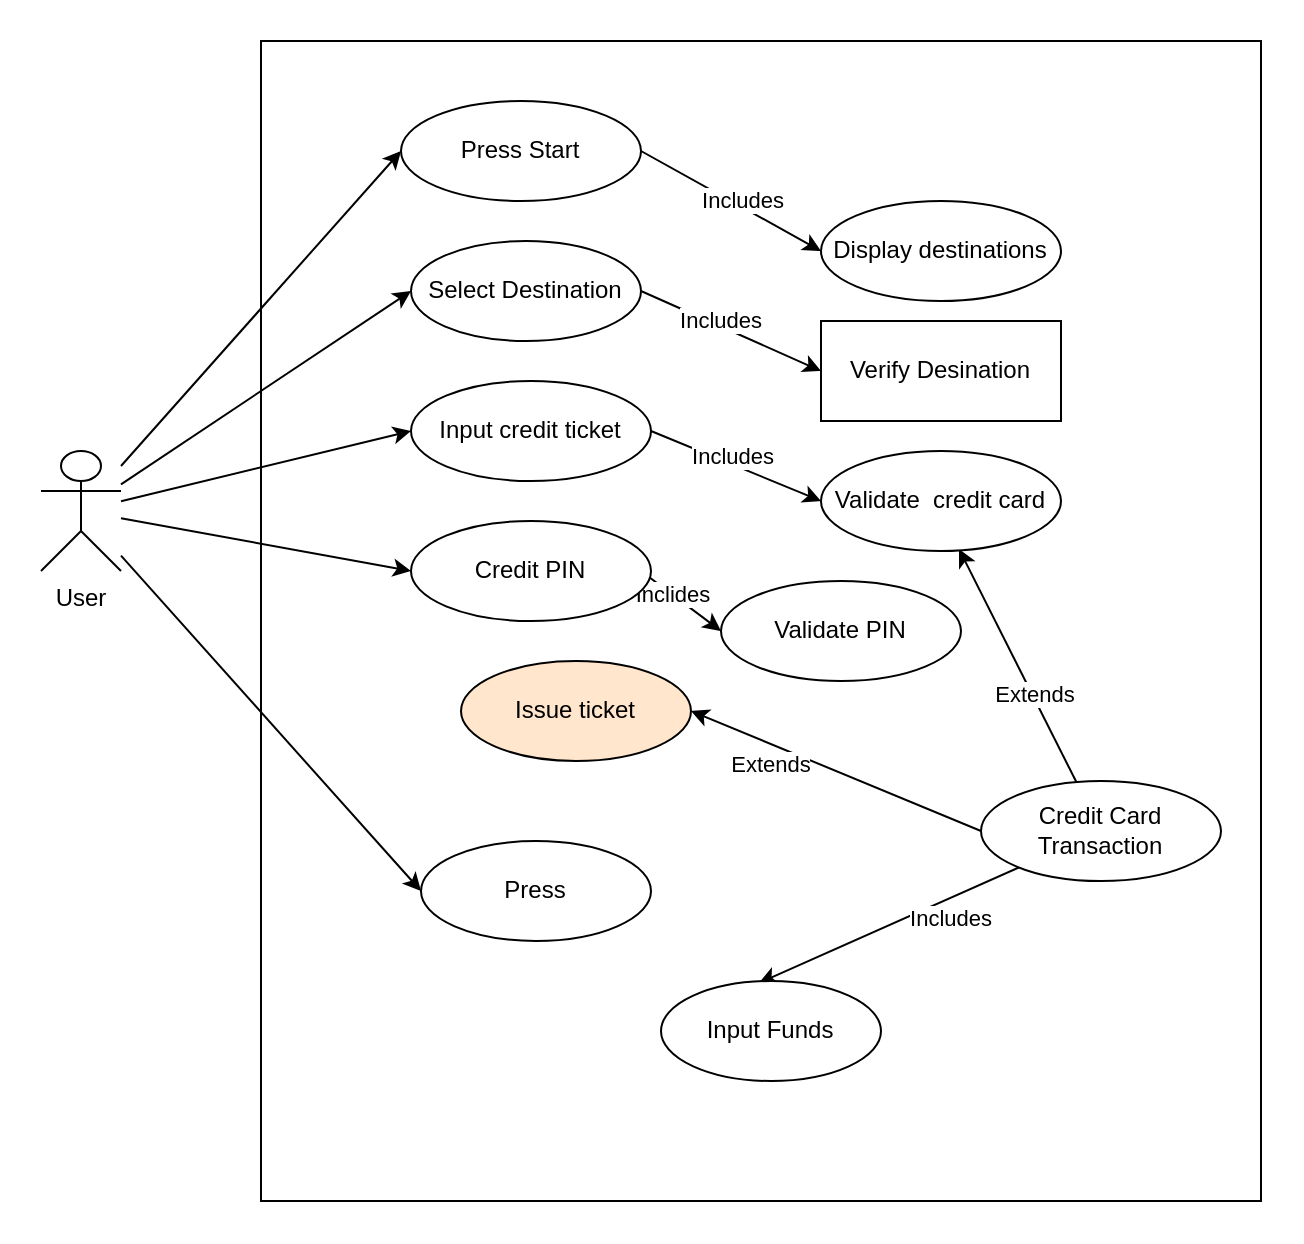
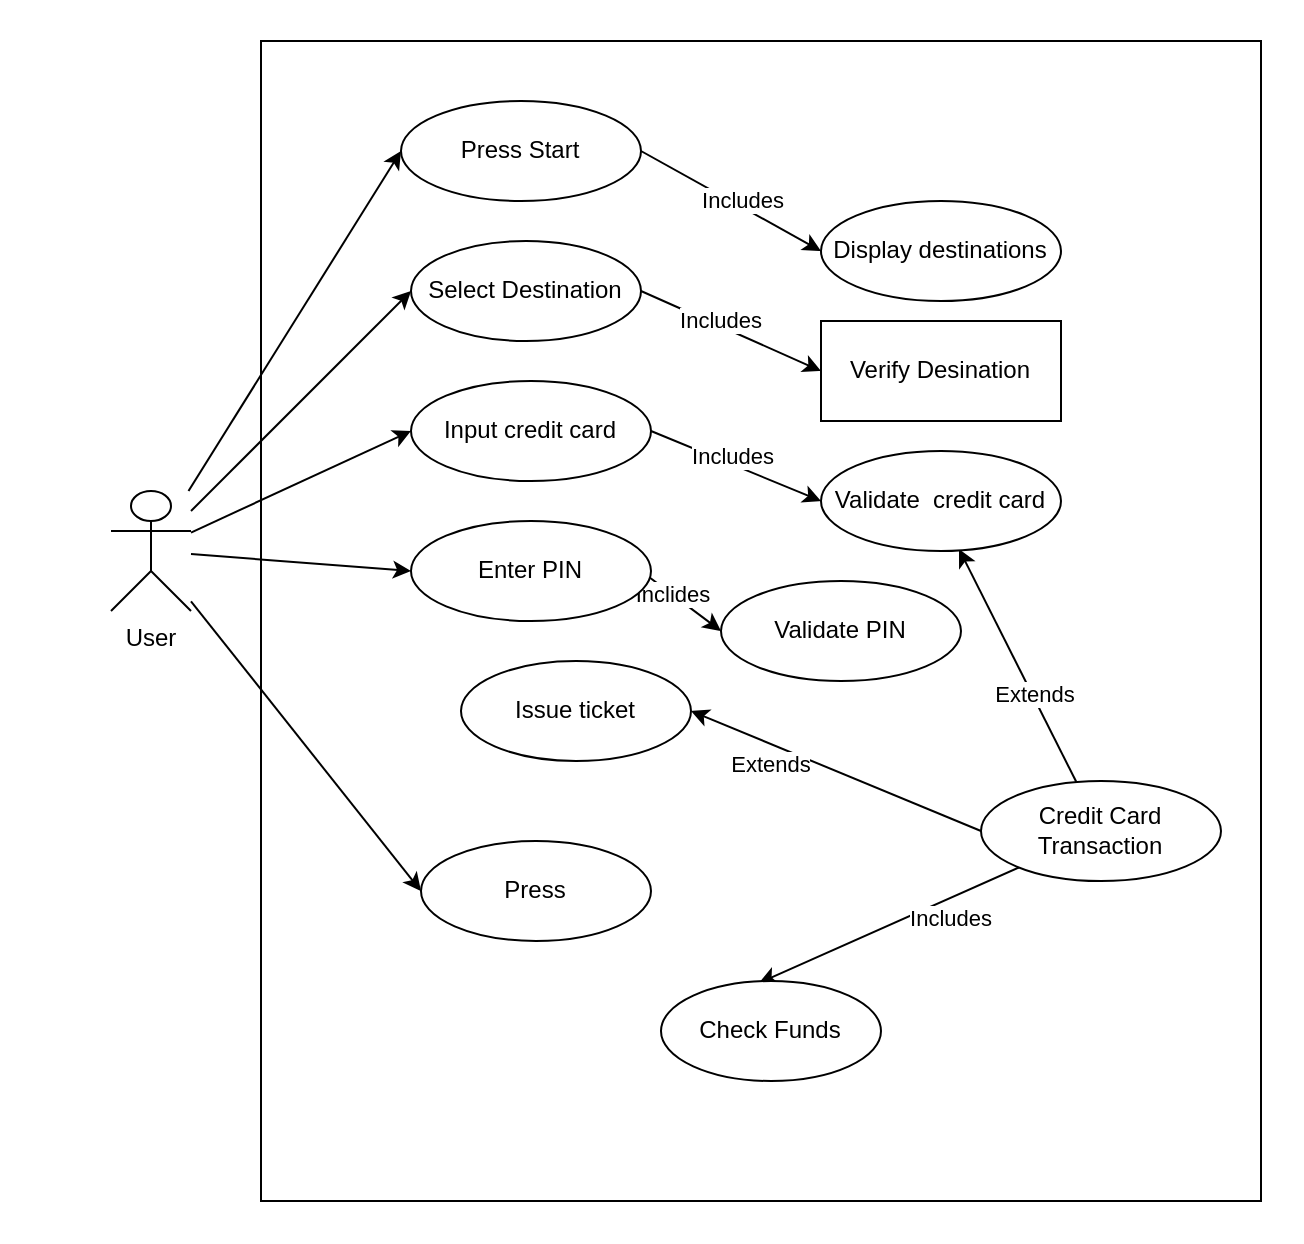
node "Input credit ticket": label "Input credit ticket" -> "Input credit card"
node "User": moved (81, 511) -> (151, 551)
node "Credit PIN": label "Credit PIN" -> "Enter PIN"
node "Issue ticket": fillcolor #ffe6cc -> #ffffff
node "Input Funds": label "Input Funds" -> "Check Funds"
